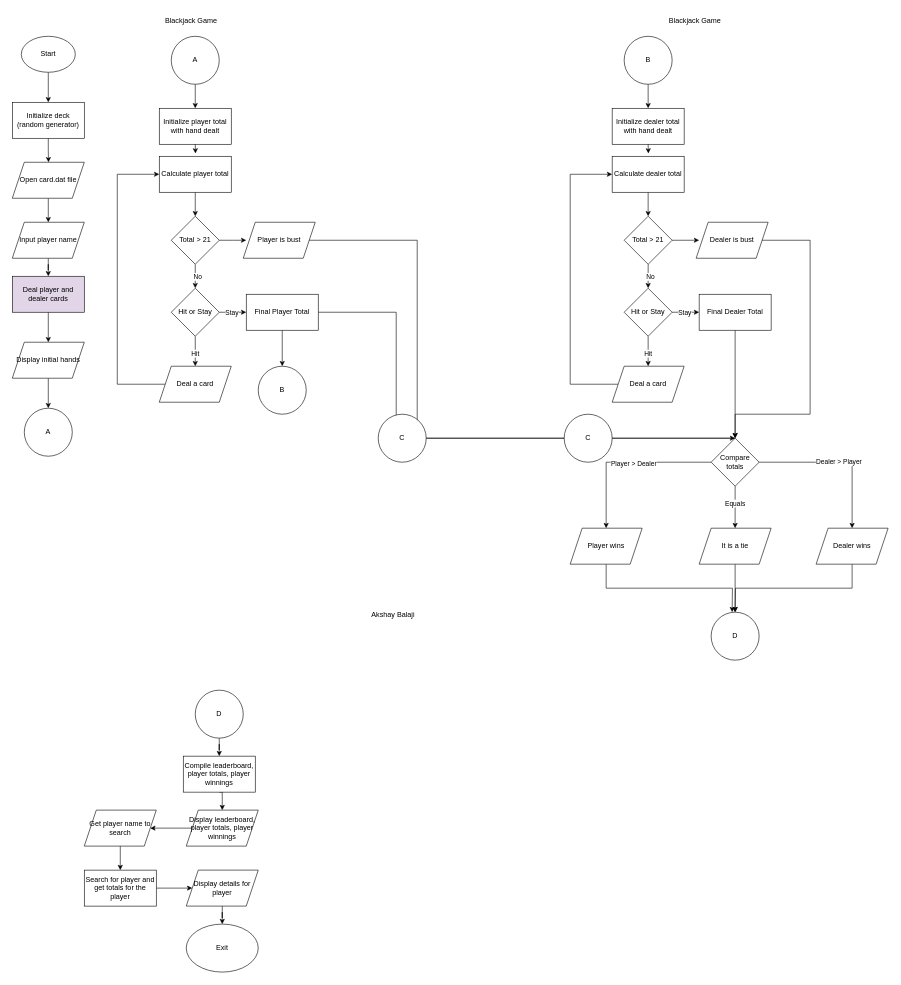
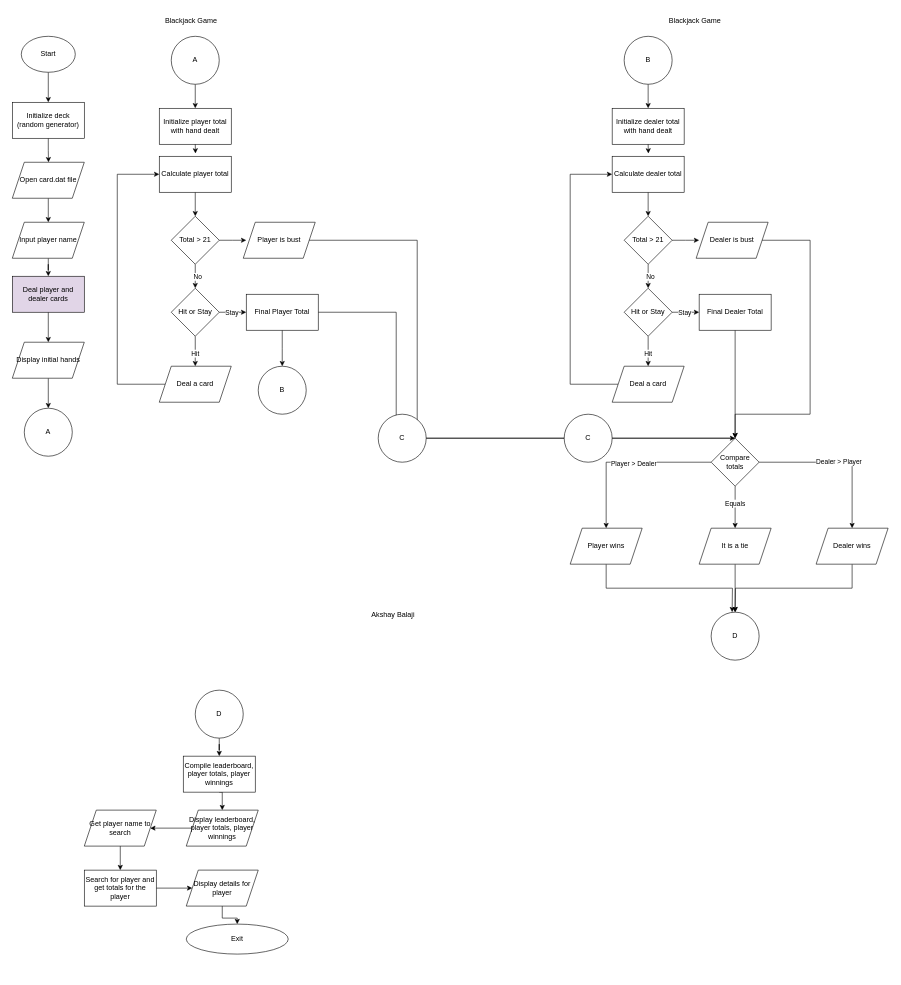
node "Exit": size 72x48 -> 102x30
